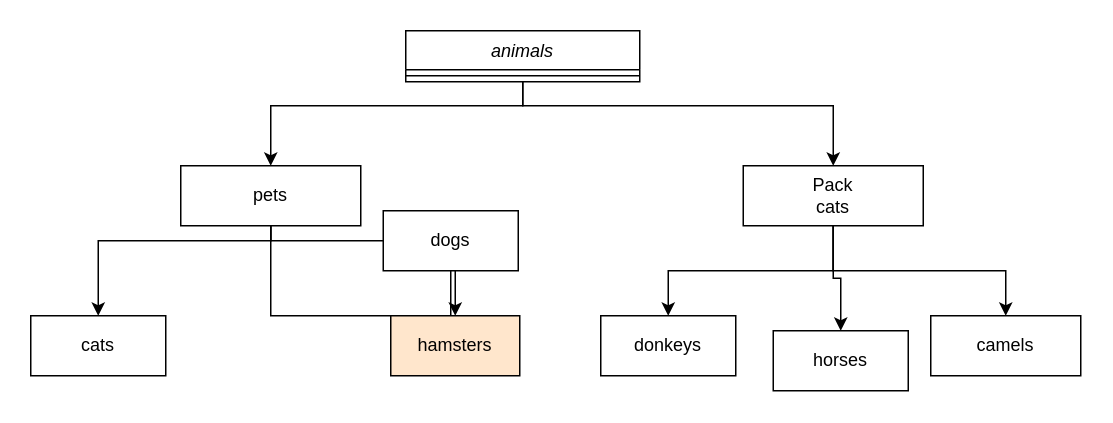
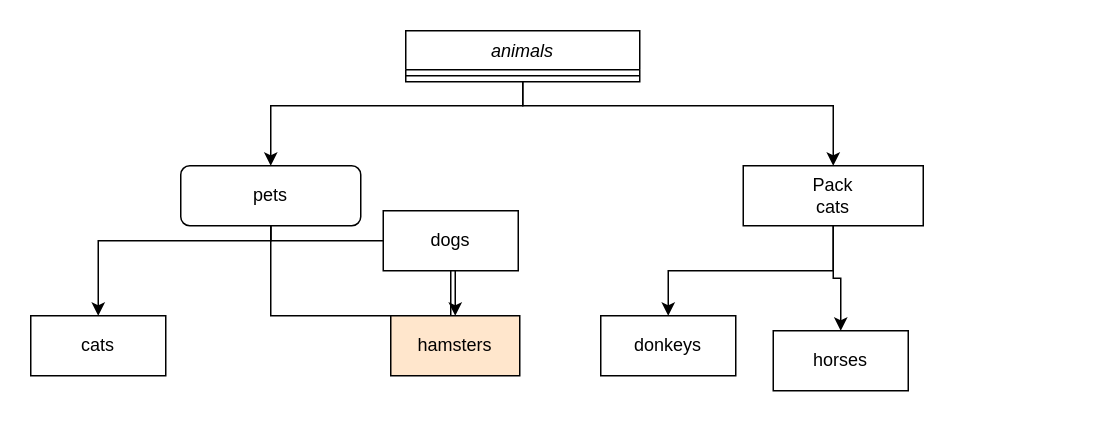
node "pets": shape rectangle -> rounded rectangle
edge "Pack cats" -> "camels": removed
node "camels": removed
